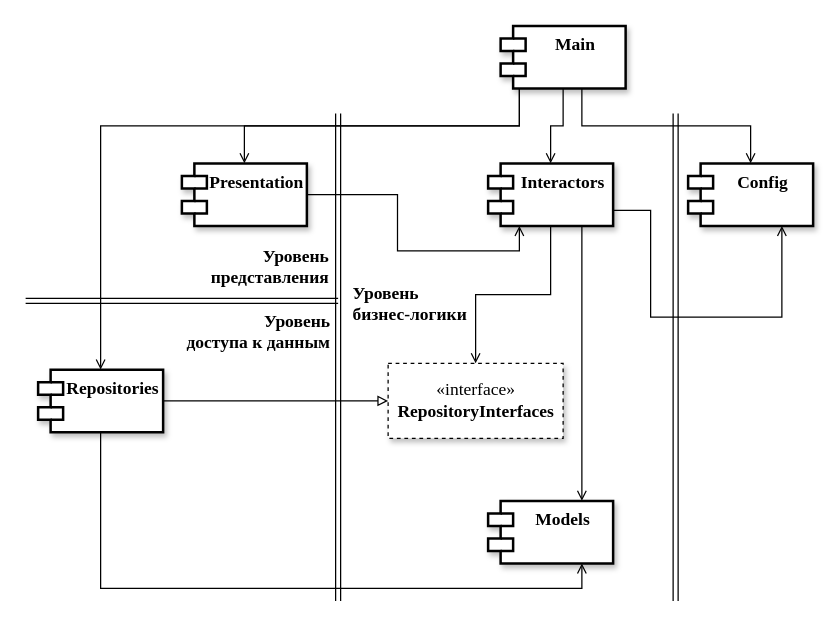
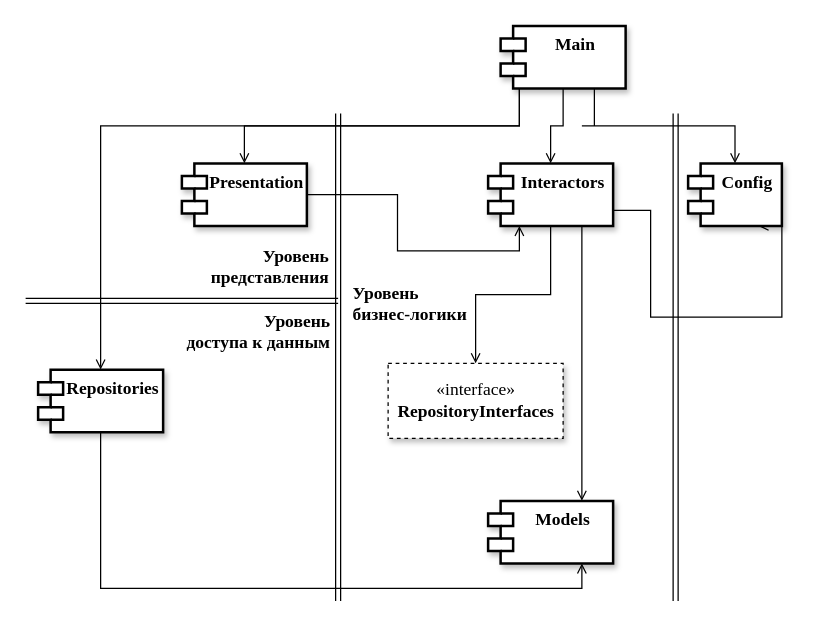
node "Config": size 125x63 -> 94x63
edge "Repositories" -> "«interface» RepositoryInterfaces": removed
